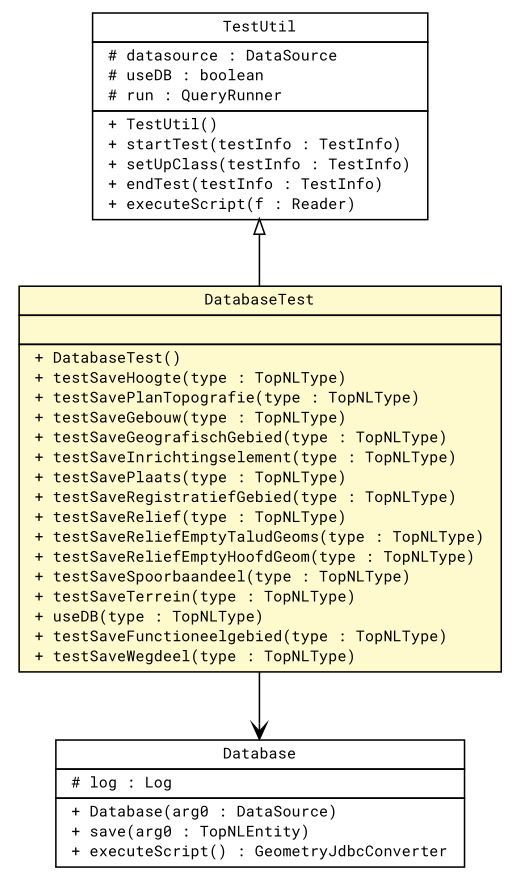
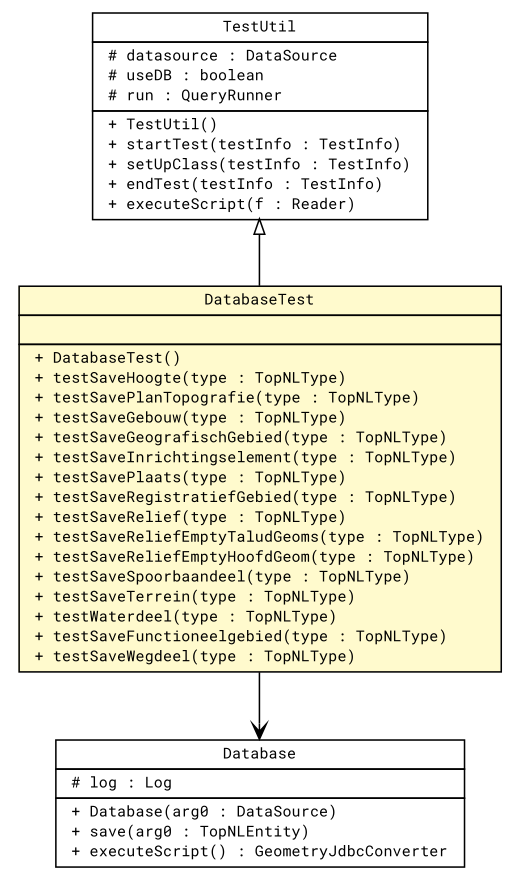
node "DatabaseTest": text "+ useDB(type : TopNLType)" -> "+ testWaterdeel(type : TopNLType)"
